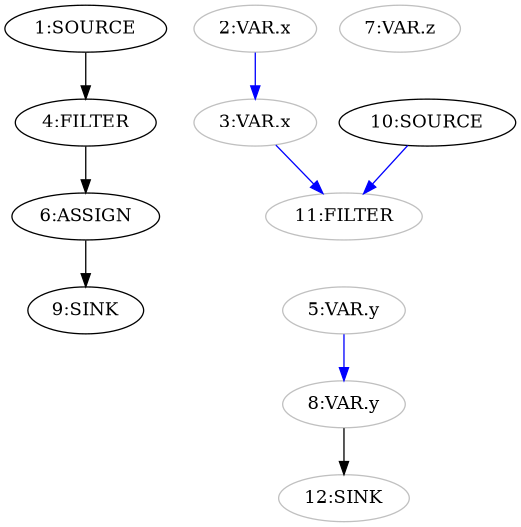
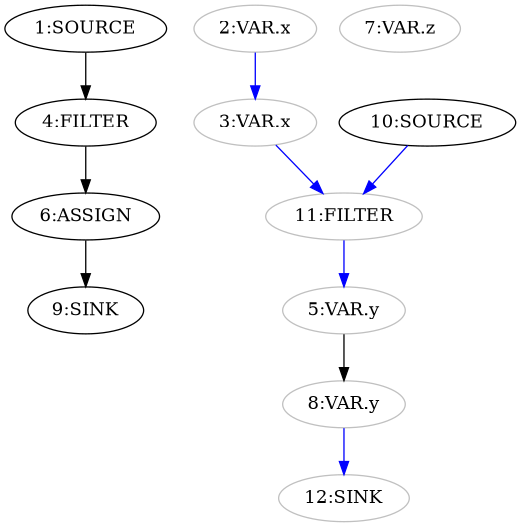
edge "11:FILTER" -> "5:VAR.y": added
edge "5:VAR.y" -> "8:VAR.y": color blue -> black
edge "8:VAR.y" -> "12:SINK": color black -> blue
